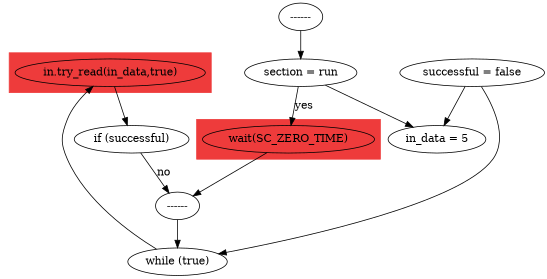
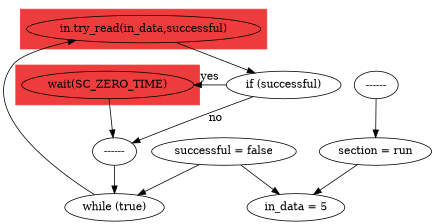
node "in.try_read(in_data,true)": label "in.try_read(in_data,true)" -> "in.try_read(in_data,successful)"
edge "section = run" -> "wait(SC_ZERO_TIME)": now "if (successful)" -> "wait(SC_ZERO_TIME)"
